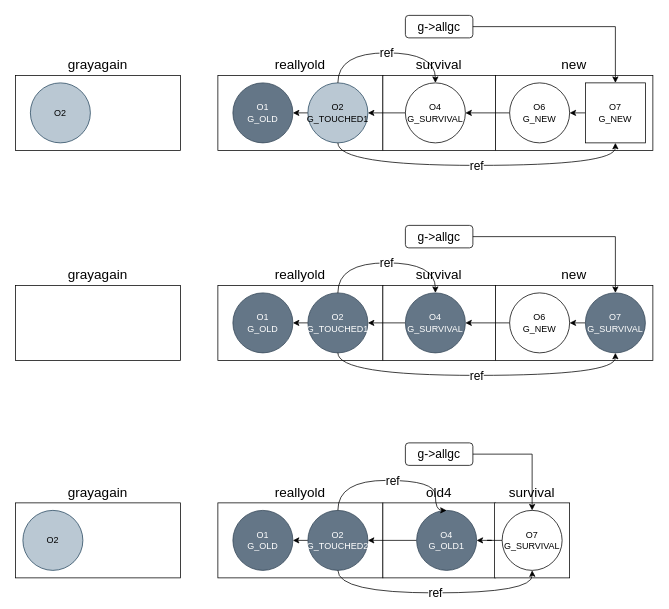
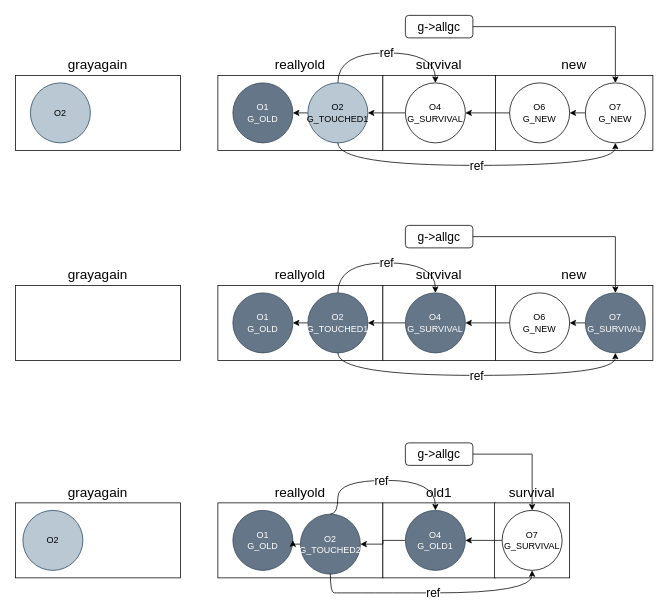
node "O7 G_NEW": shape rectangle -> ellipse
node "old4": label "old4" -> "old1"
node "O2 G_TOUCHED2": moved (338, 540) -> (330, 544)
node "O4 G_OLD1": moved (447, 540) -> (435, 540)
